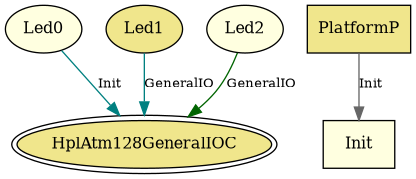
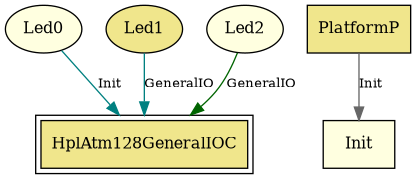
node "HplAtm128GeneralIOC": shape ellipse -> box
